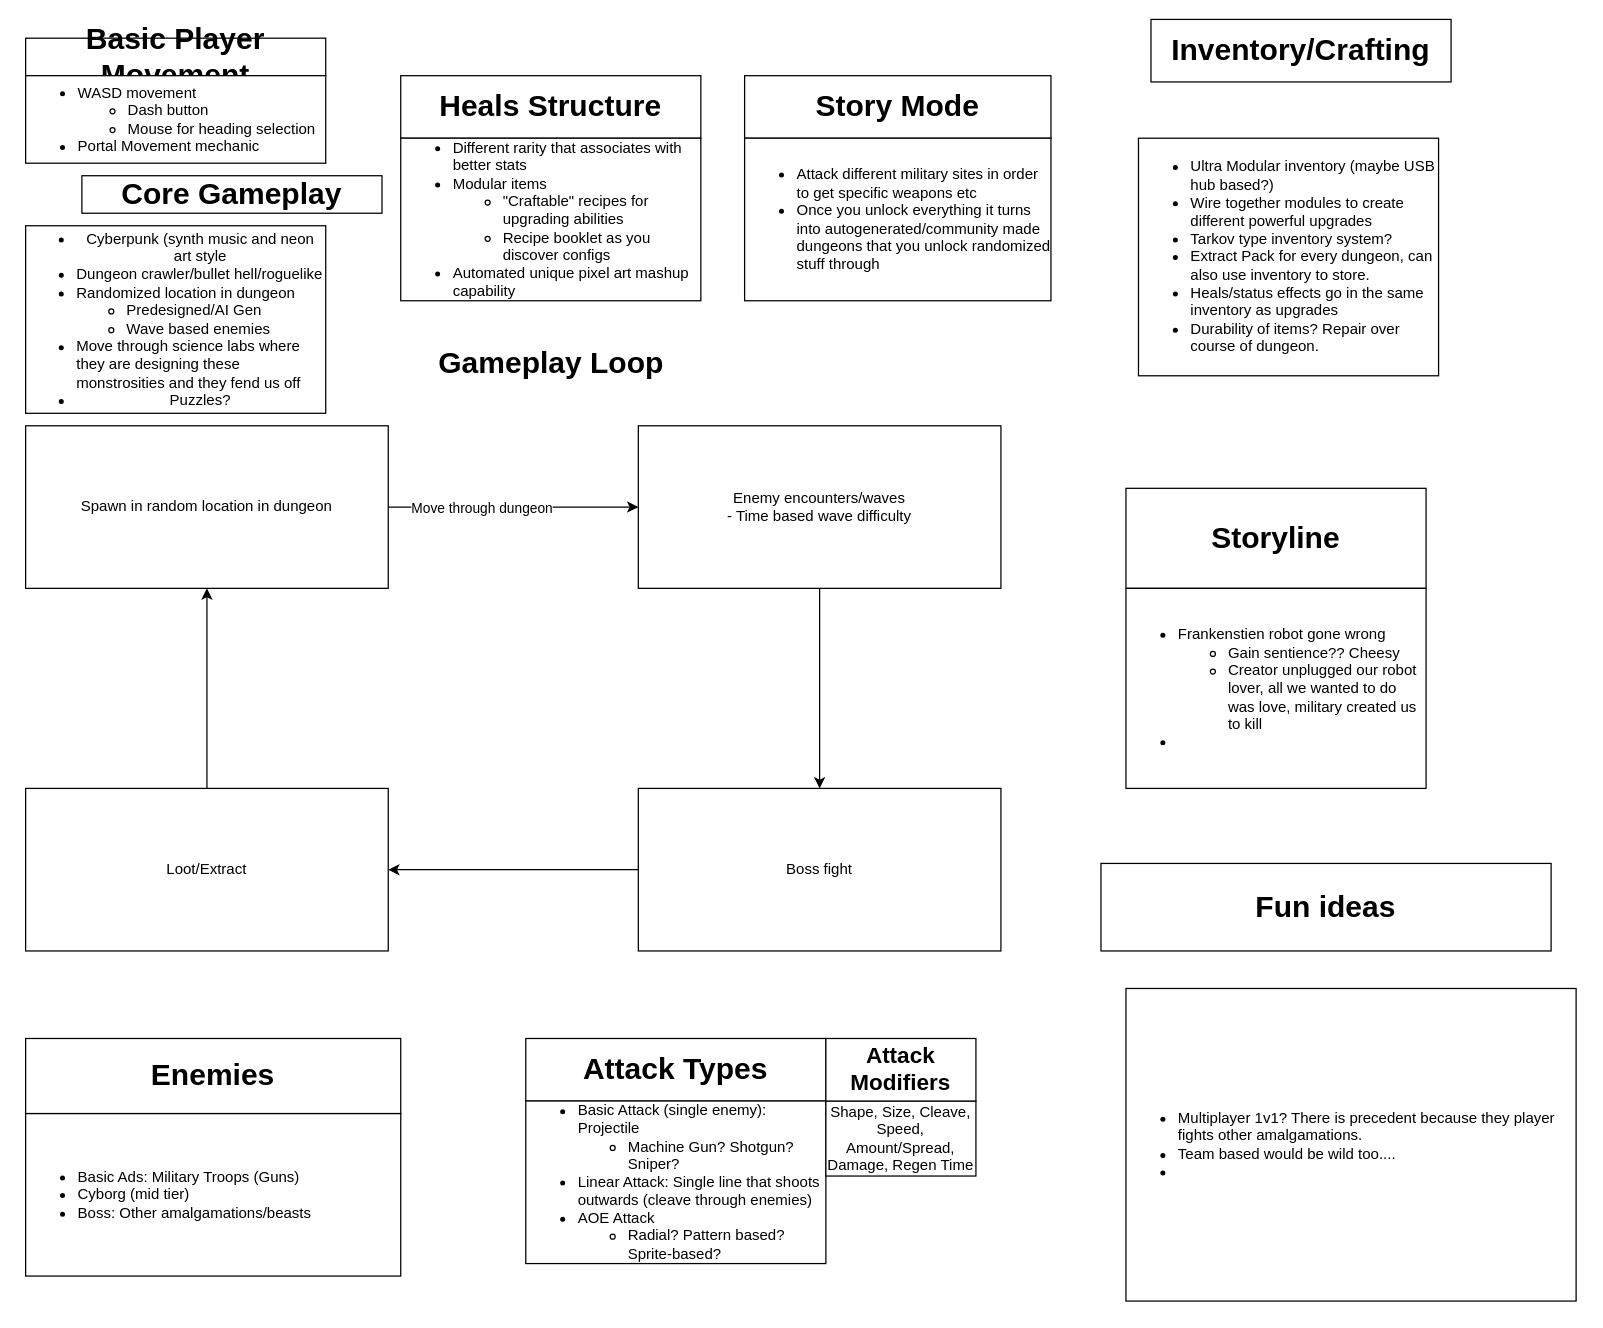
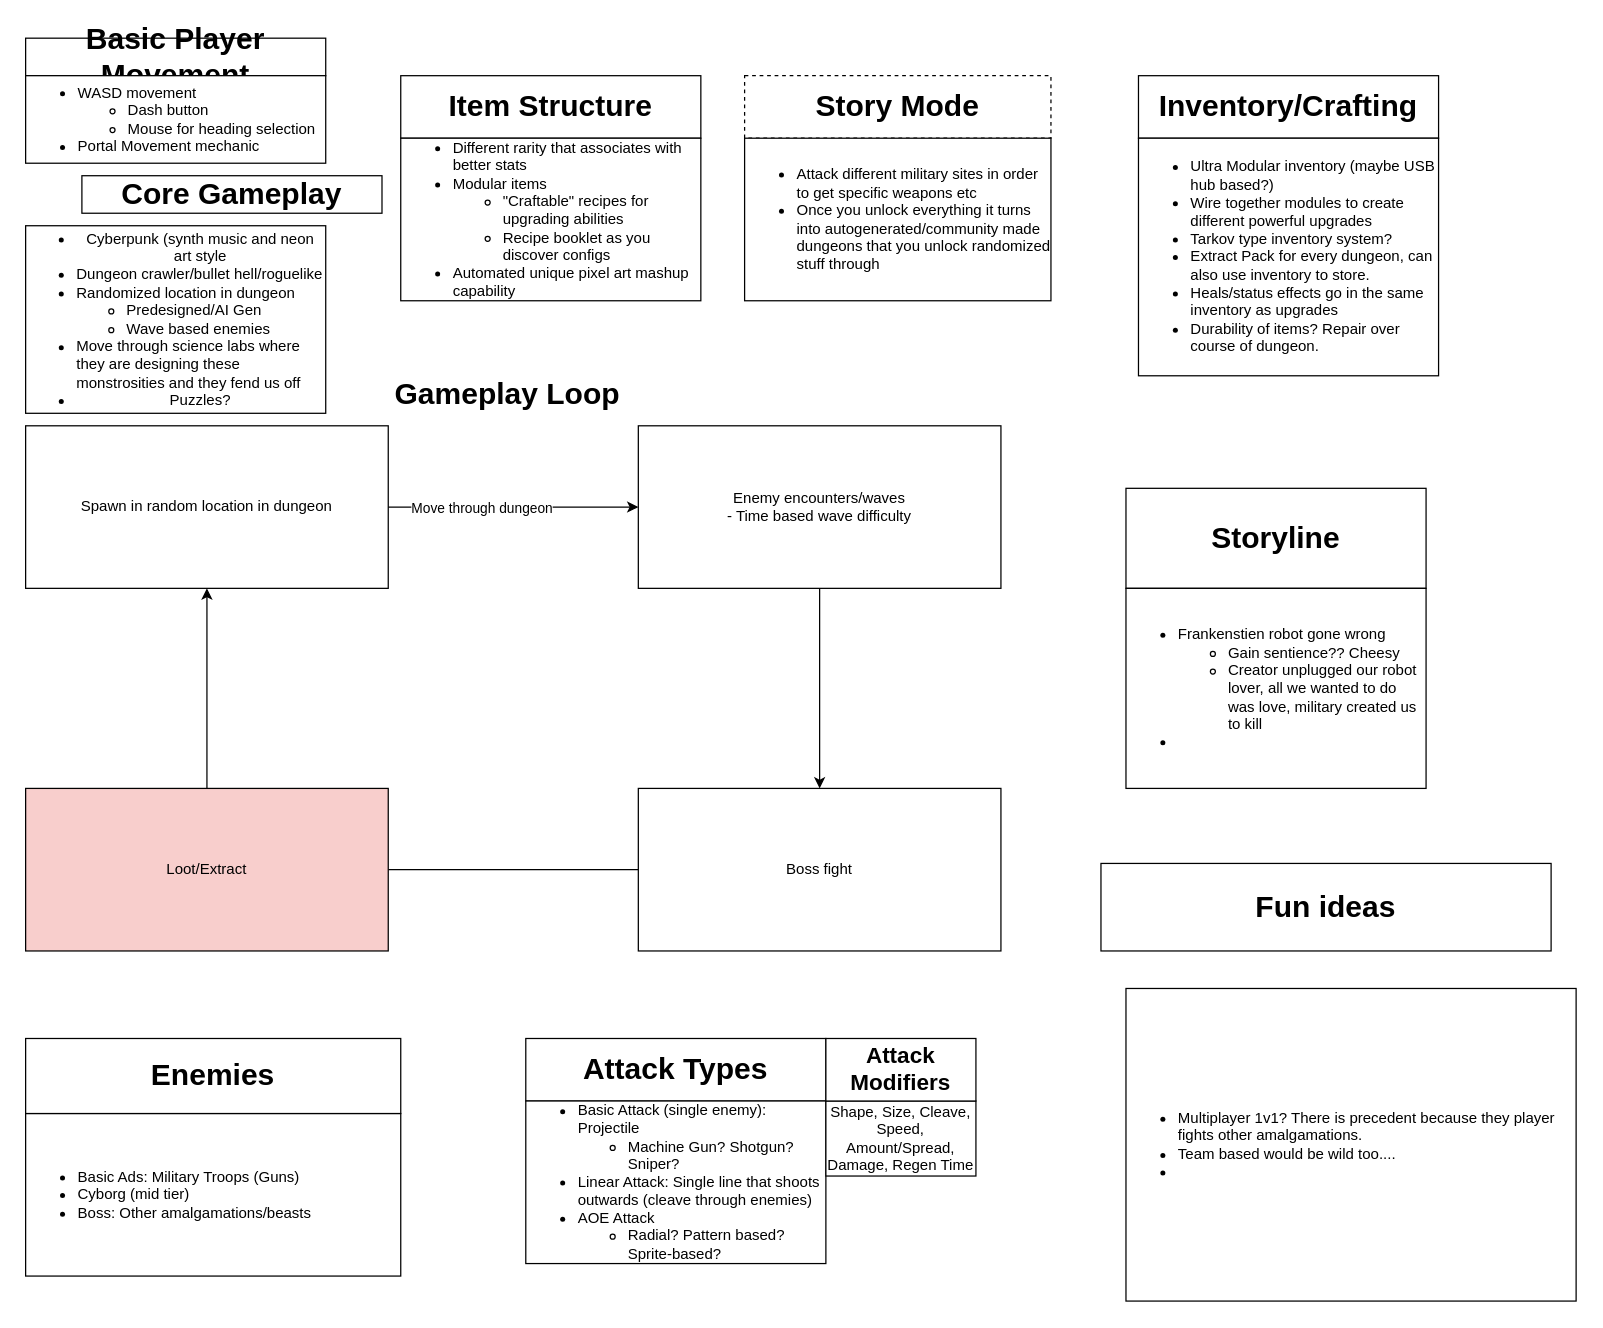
node "Inventory/Crafting": moved (1301, 51) -> (1288, 107)
node "Heals Structure": label "Heals Structure" -> "Item Structure"
node "Story Mode": style solid -> dashed
node "Gameplay Loop": moved (551, 363) -> (507, 394)
node "Loot/Extract": fillcolor #ffffff -> #f8cecc
edge "Boss fight" -> "Loot/Extract": arrowhead classic -> none
